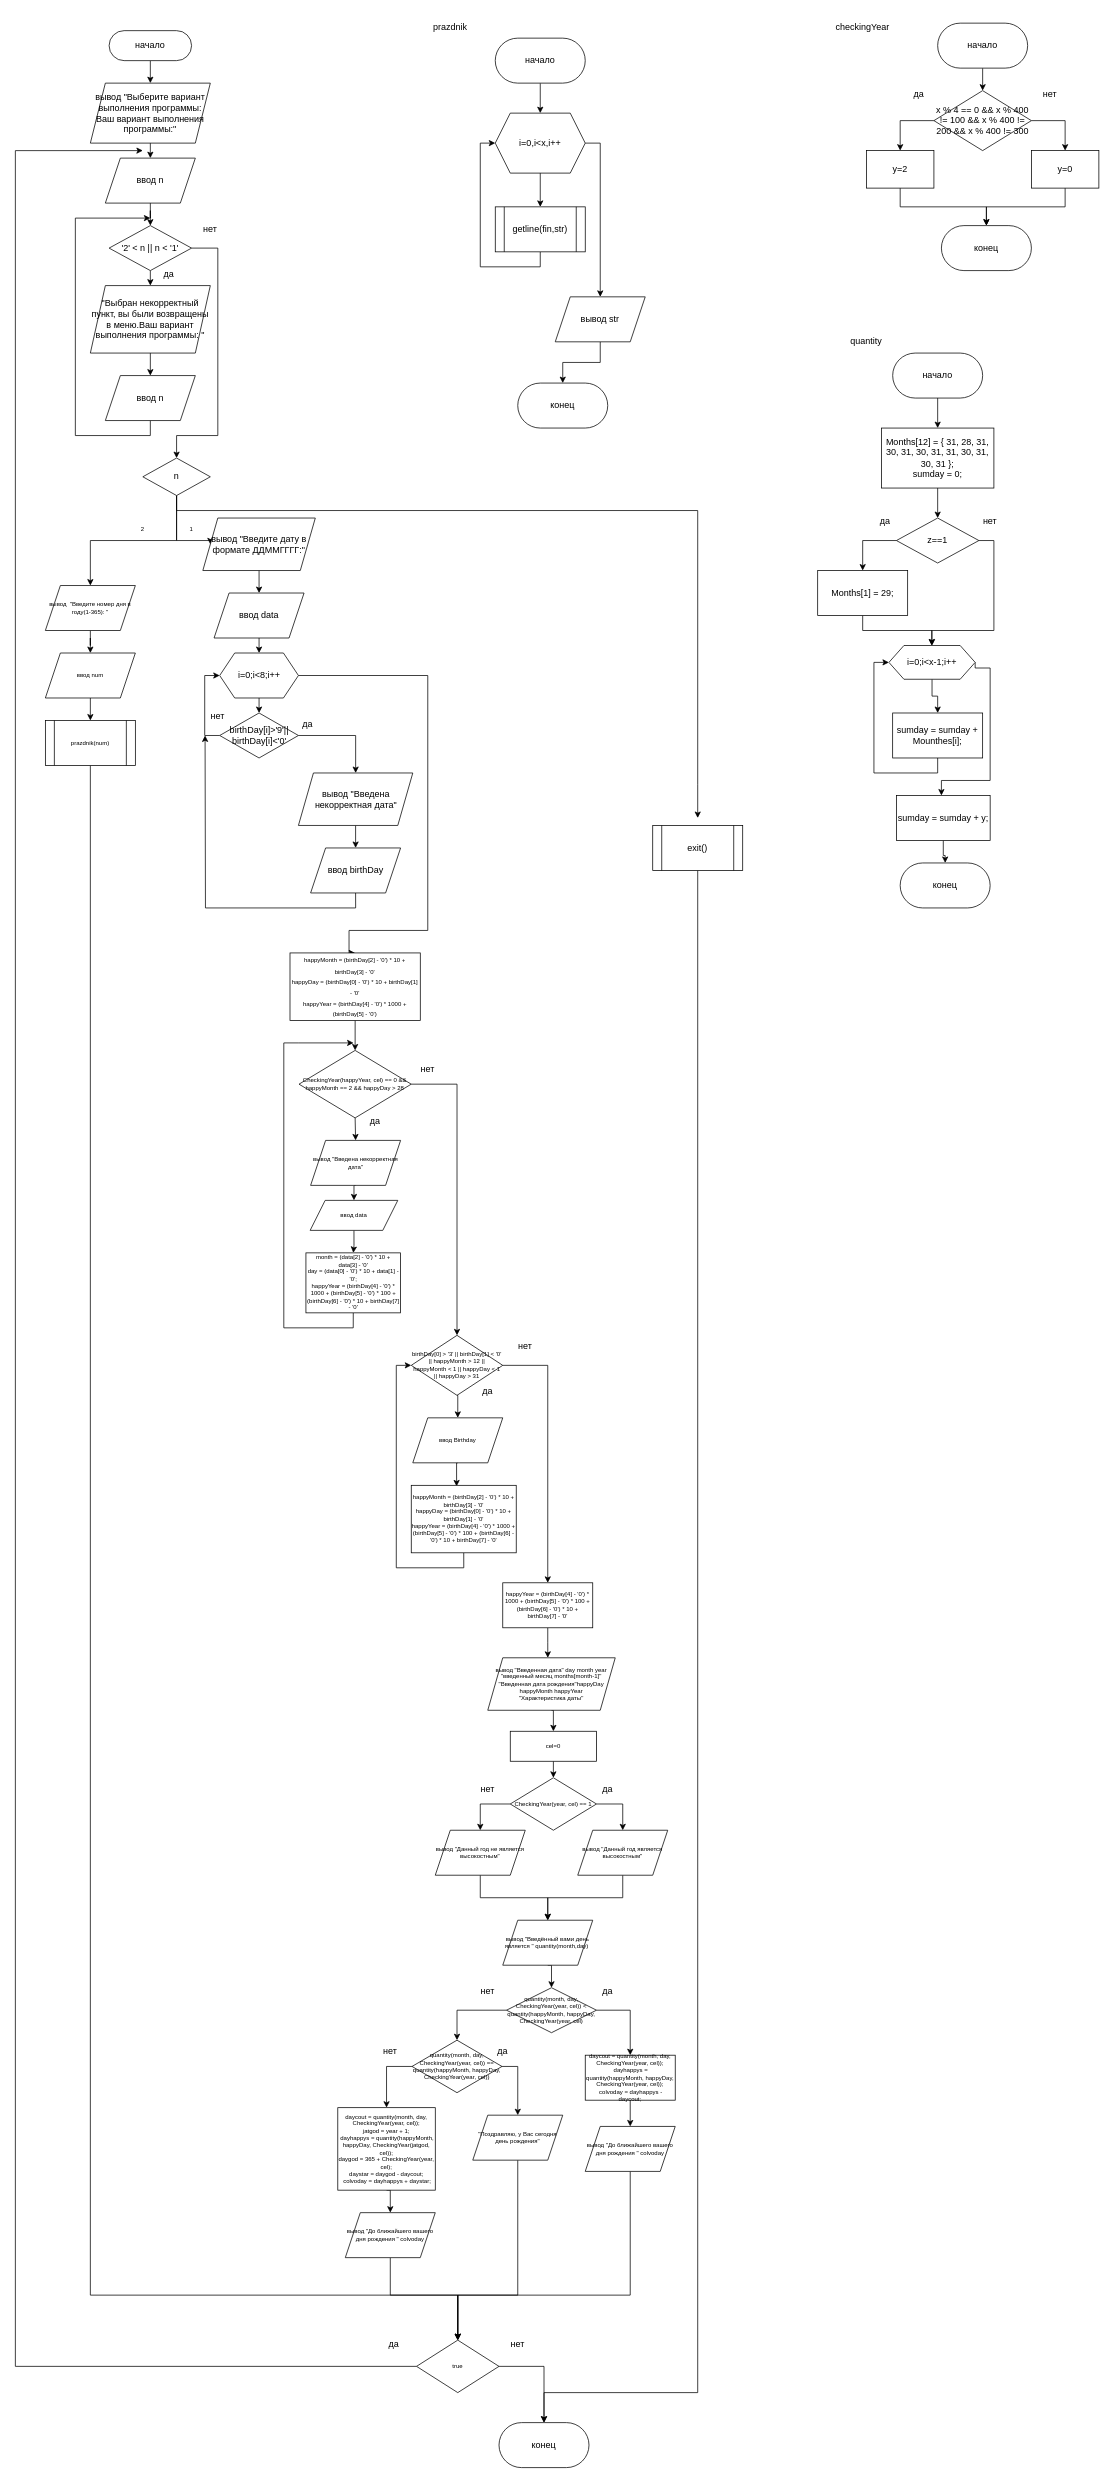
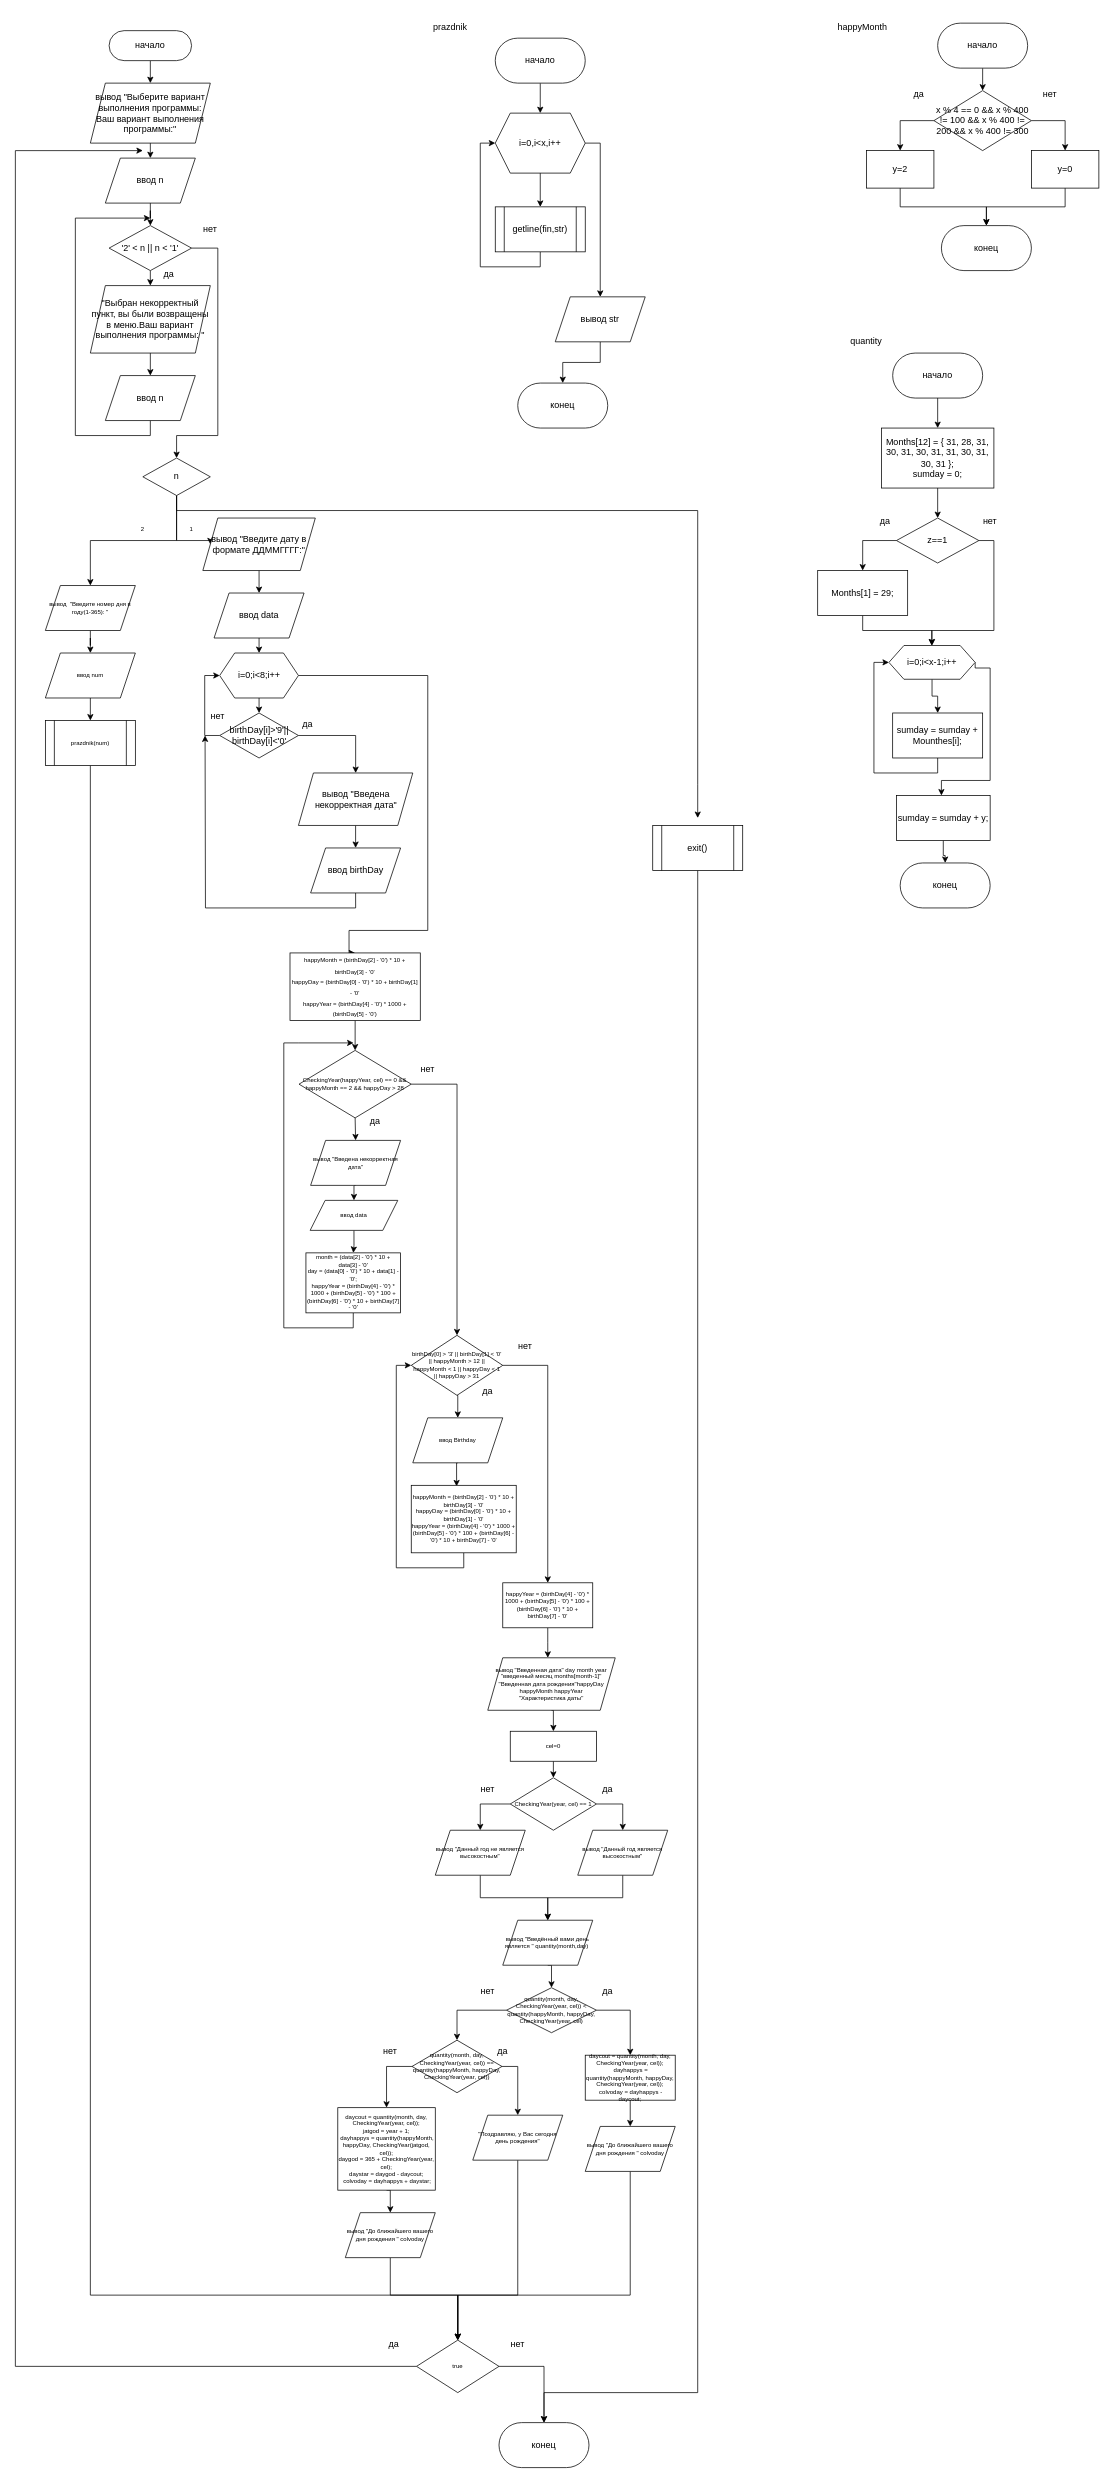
node "checkingYear": label "checkingYear" -> "happyMonth"
